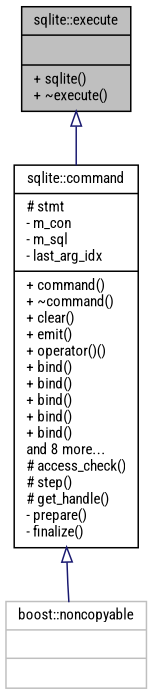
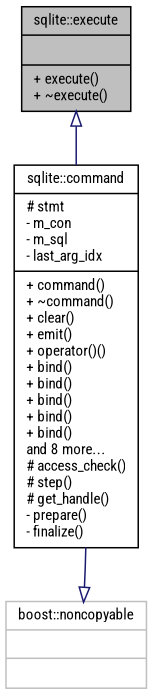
node "sqlite::execute": text "+ sqlite()" -> "+ execute()"
edge "boost::noncopyable" -> "sqlite::command": reversed
